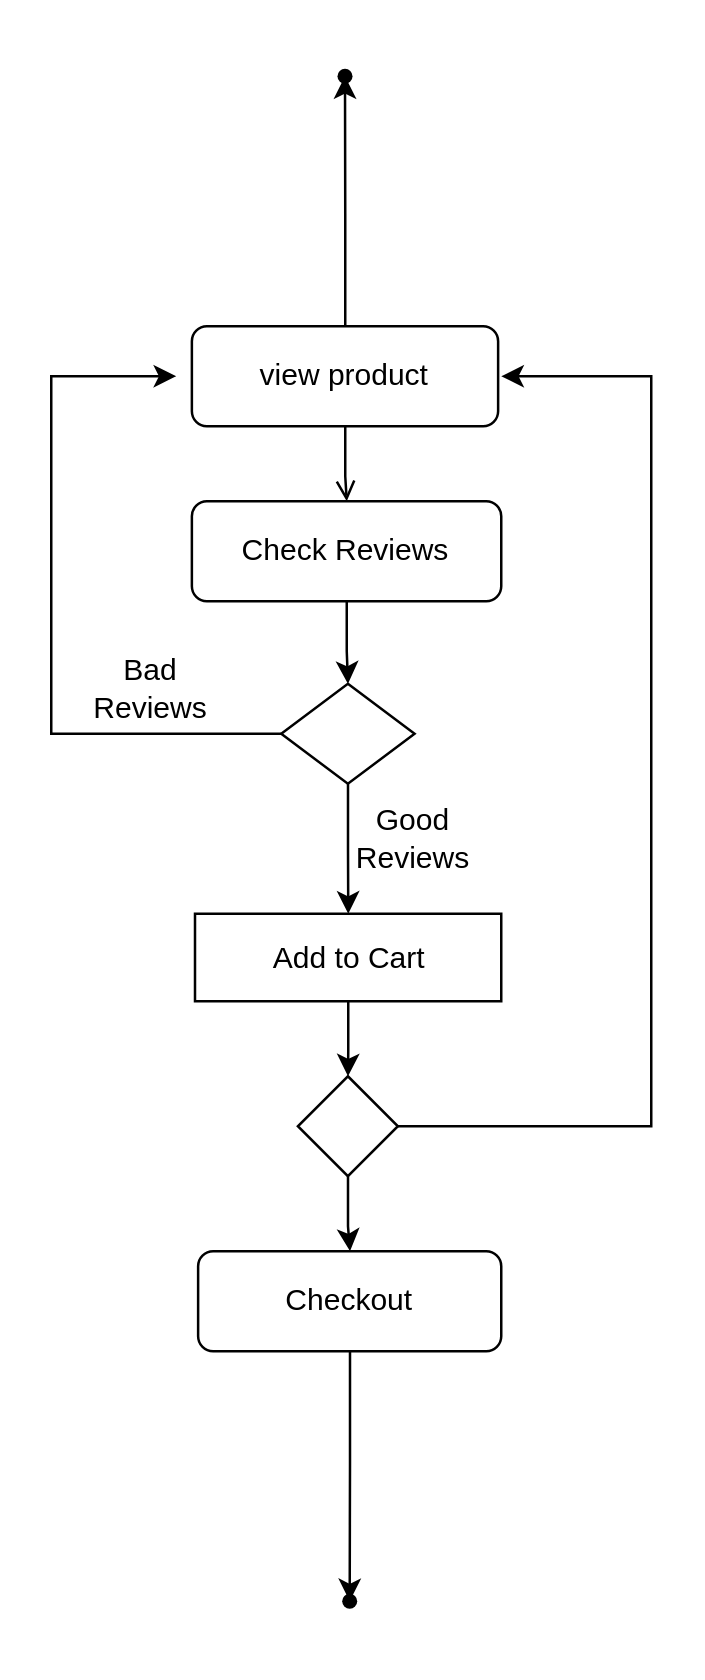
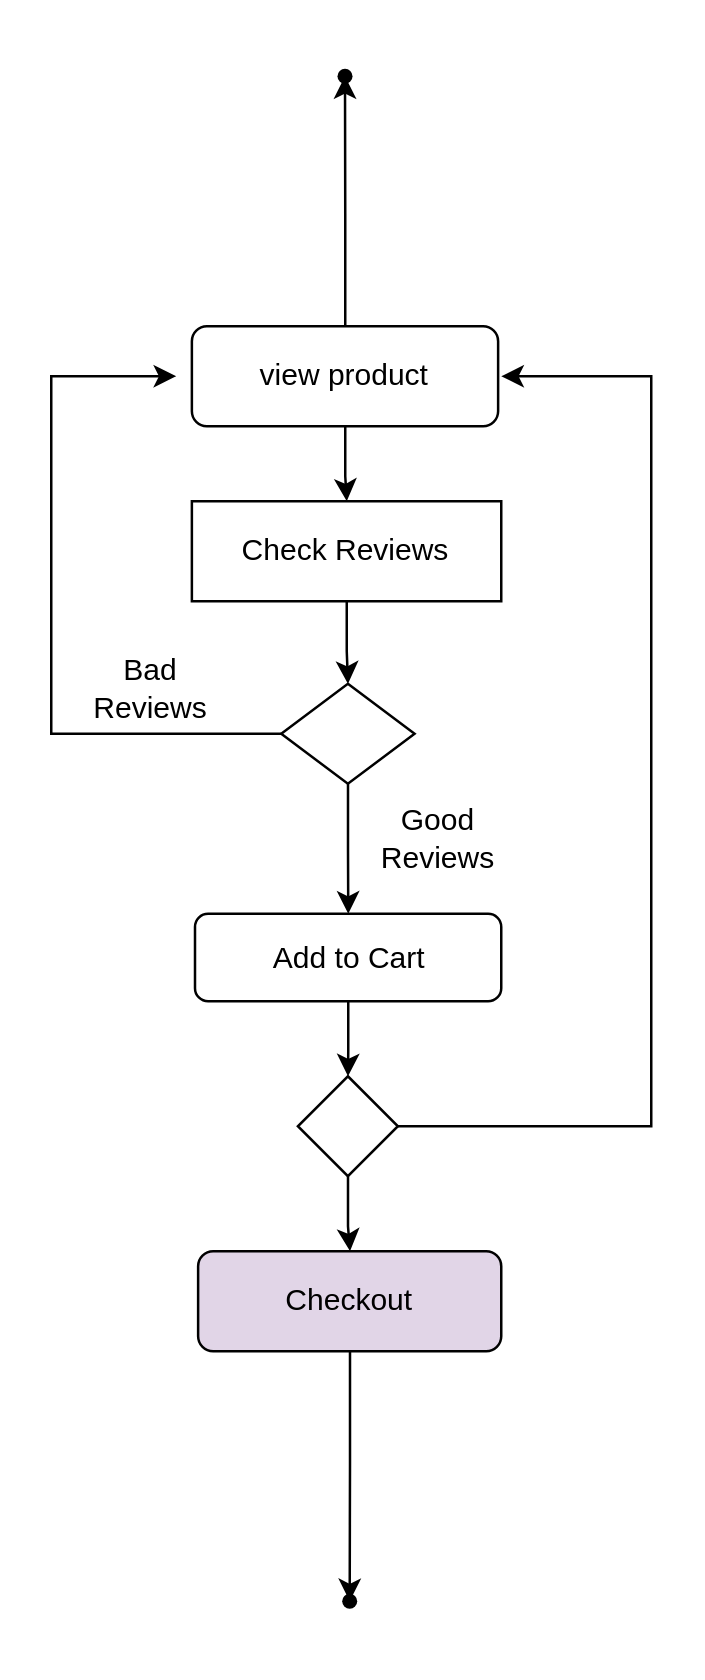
edge "view product" -> "Check Reviews": arrowhead open -> classic
node "Check Reviews": shape rounded rectangle -> rectangle
node "Good Reviews": moved (414, 839) -> (439, 839)
node "Add to Cart": shape rectangle -> rounded rectangle
node "Checkout": fillcolor #ffffff -> #e1d5e7
